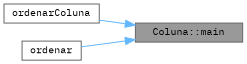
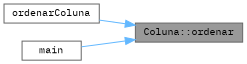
node "Coluna::main": label "Coluna::main" -> "Coluna::ordenar"
node "ordenar": label "ordenar" -> "main"
